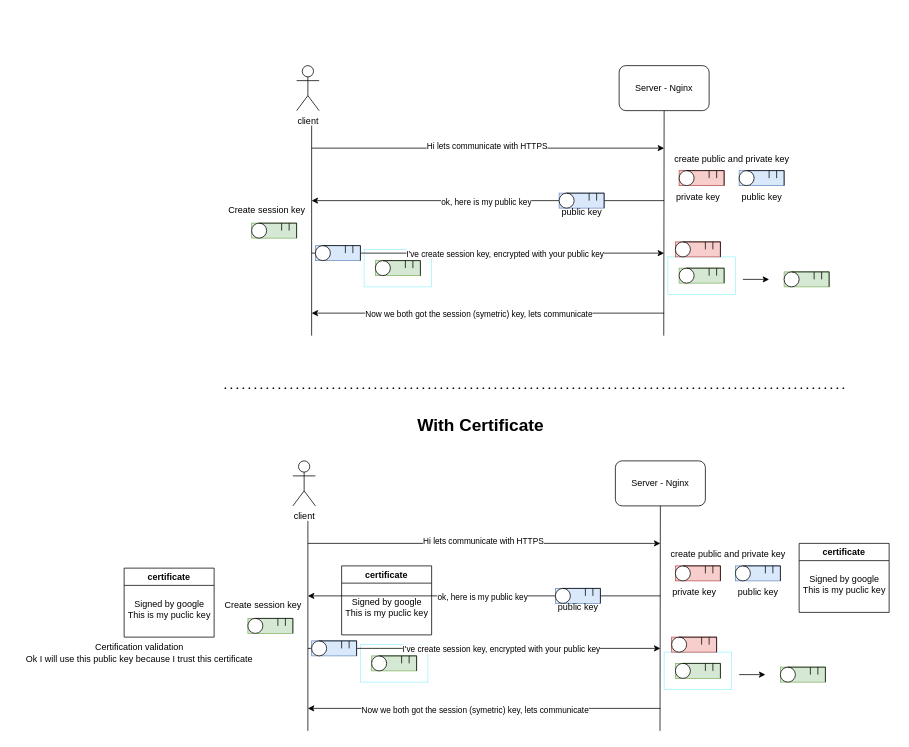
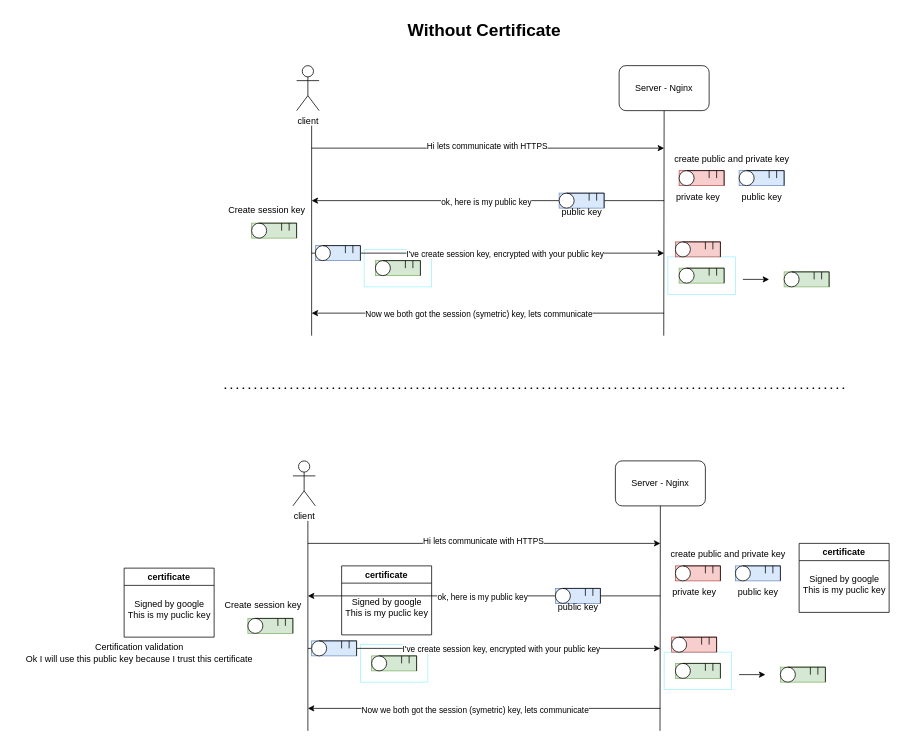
node "Without Certificate": added
node "With Certificate": removed
